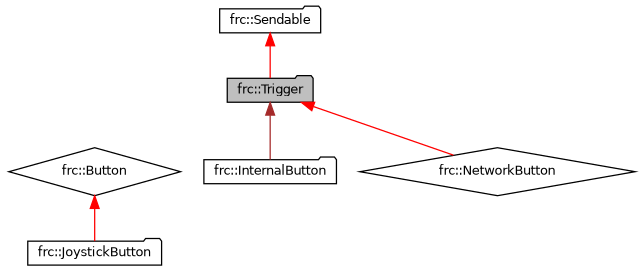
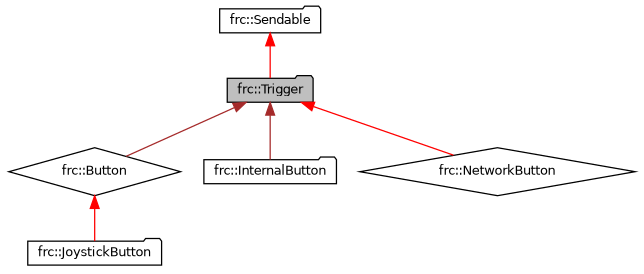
edge "frc::Button" -> "frc::Trigger": added
